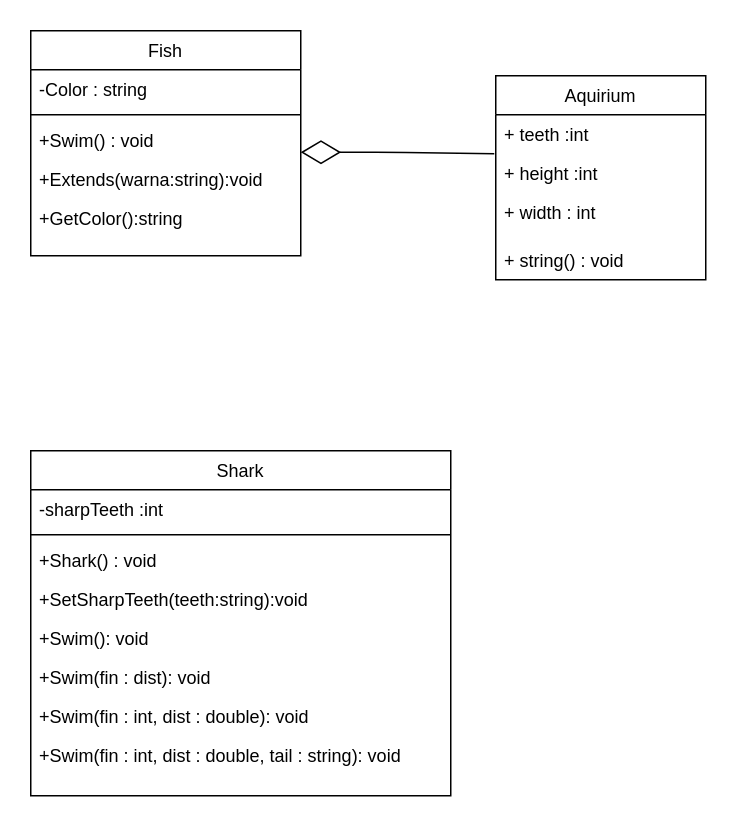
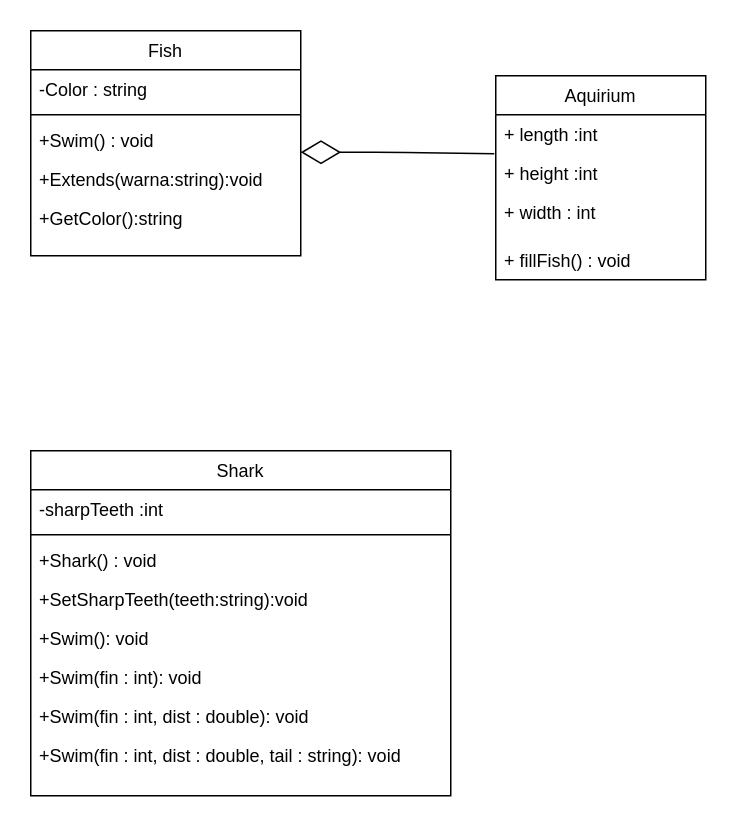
node "+ teeth :int": label "+ teeth :int" -> "+ length :int"
node "+ string() : void": label "+ string() : void" -> "+ fillFish() : void"
node "+Swim(fin : dist): void": label "+Swim(fin : dist): void" -> "+Swim(fin : int): void"
